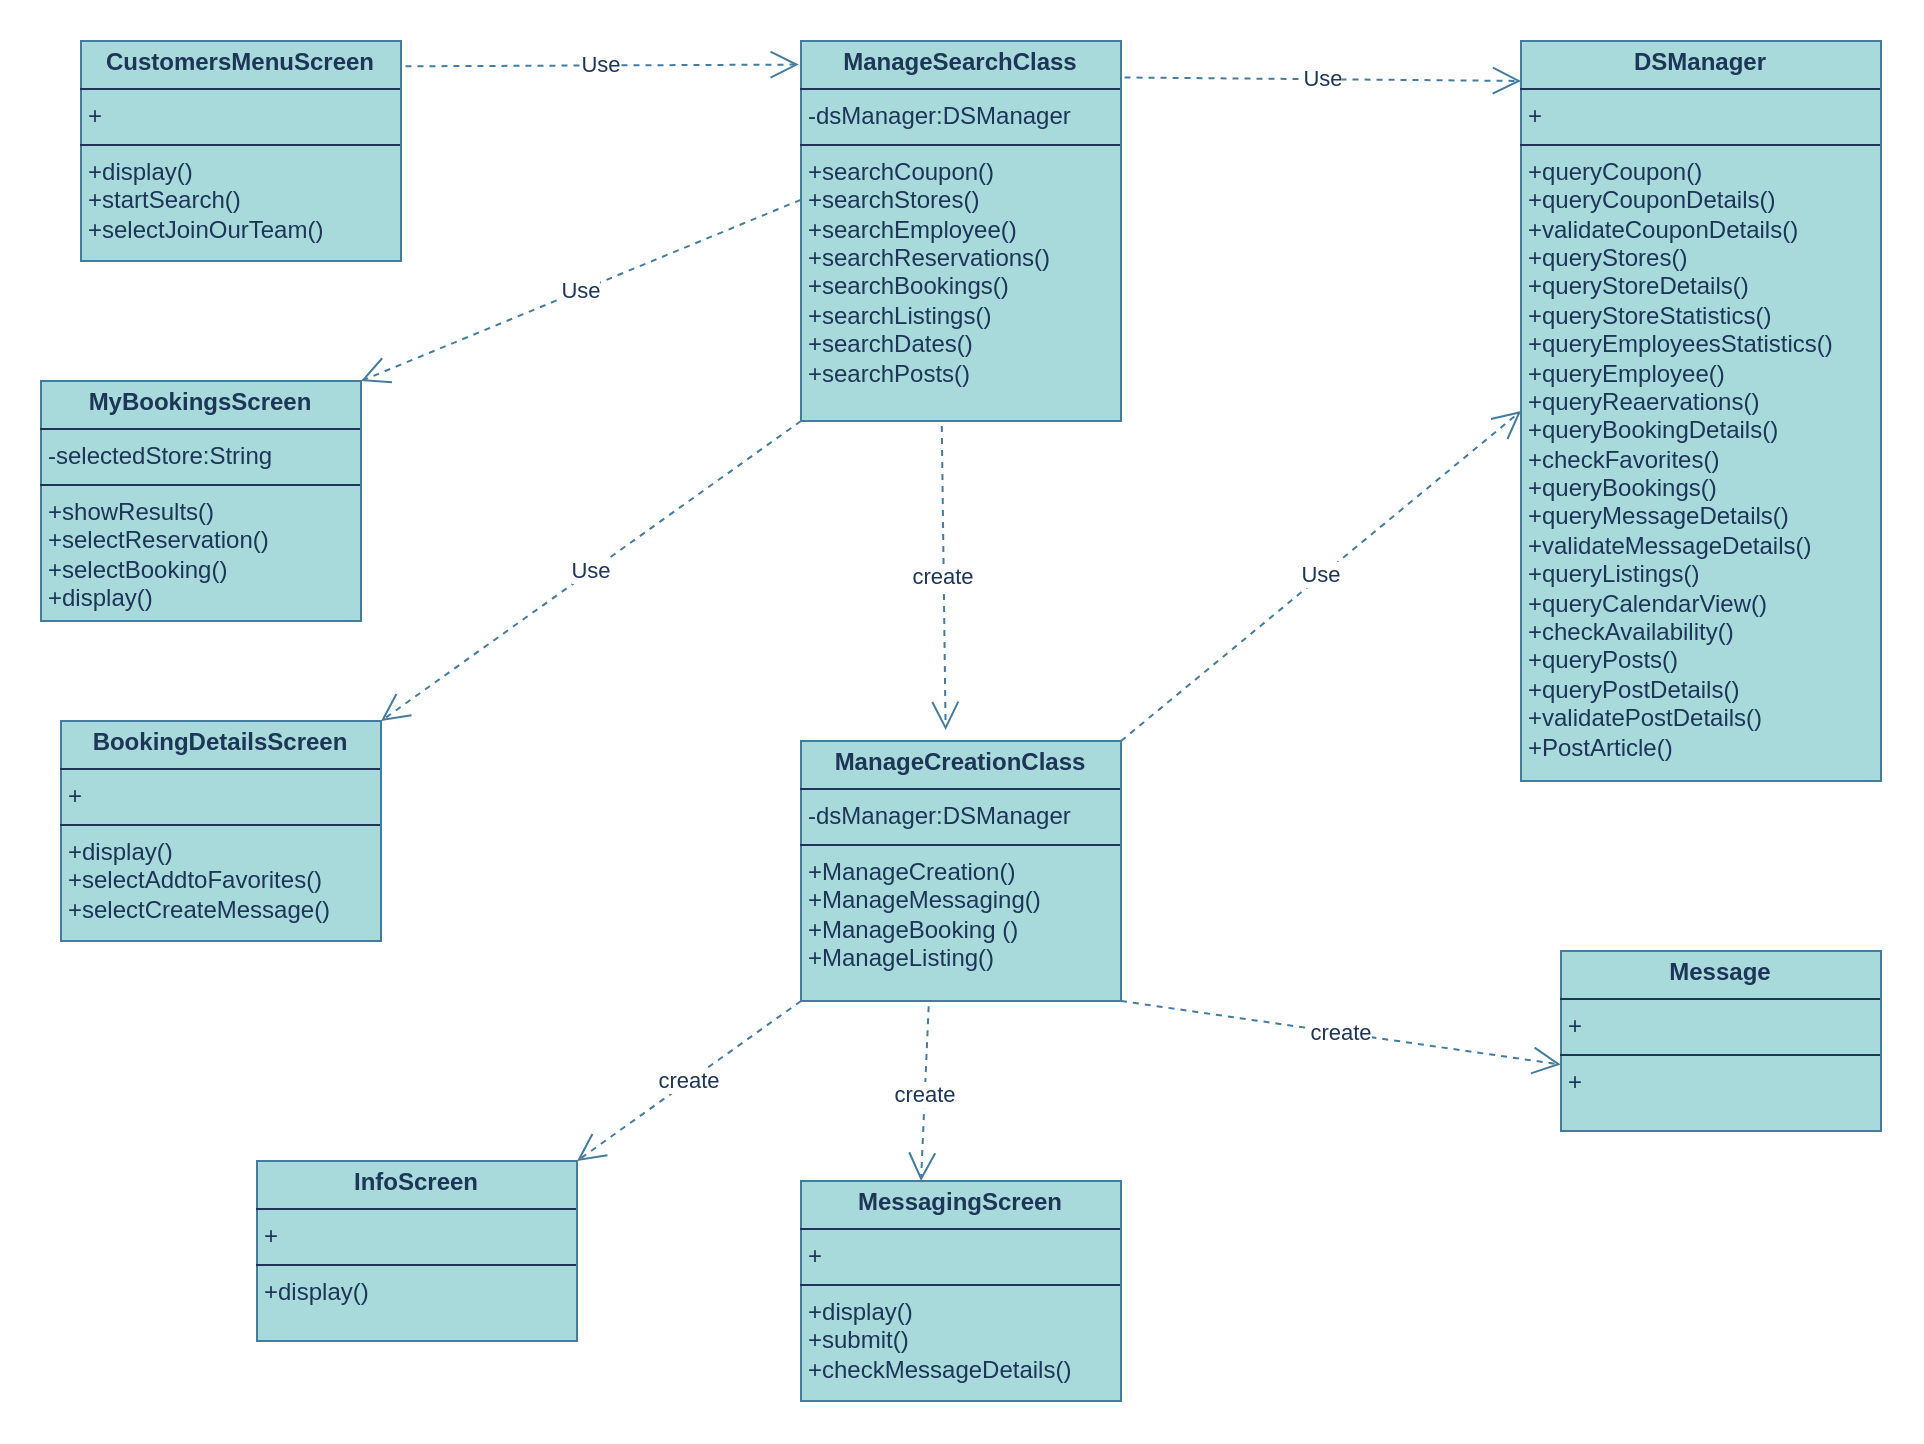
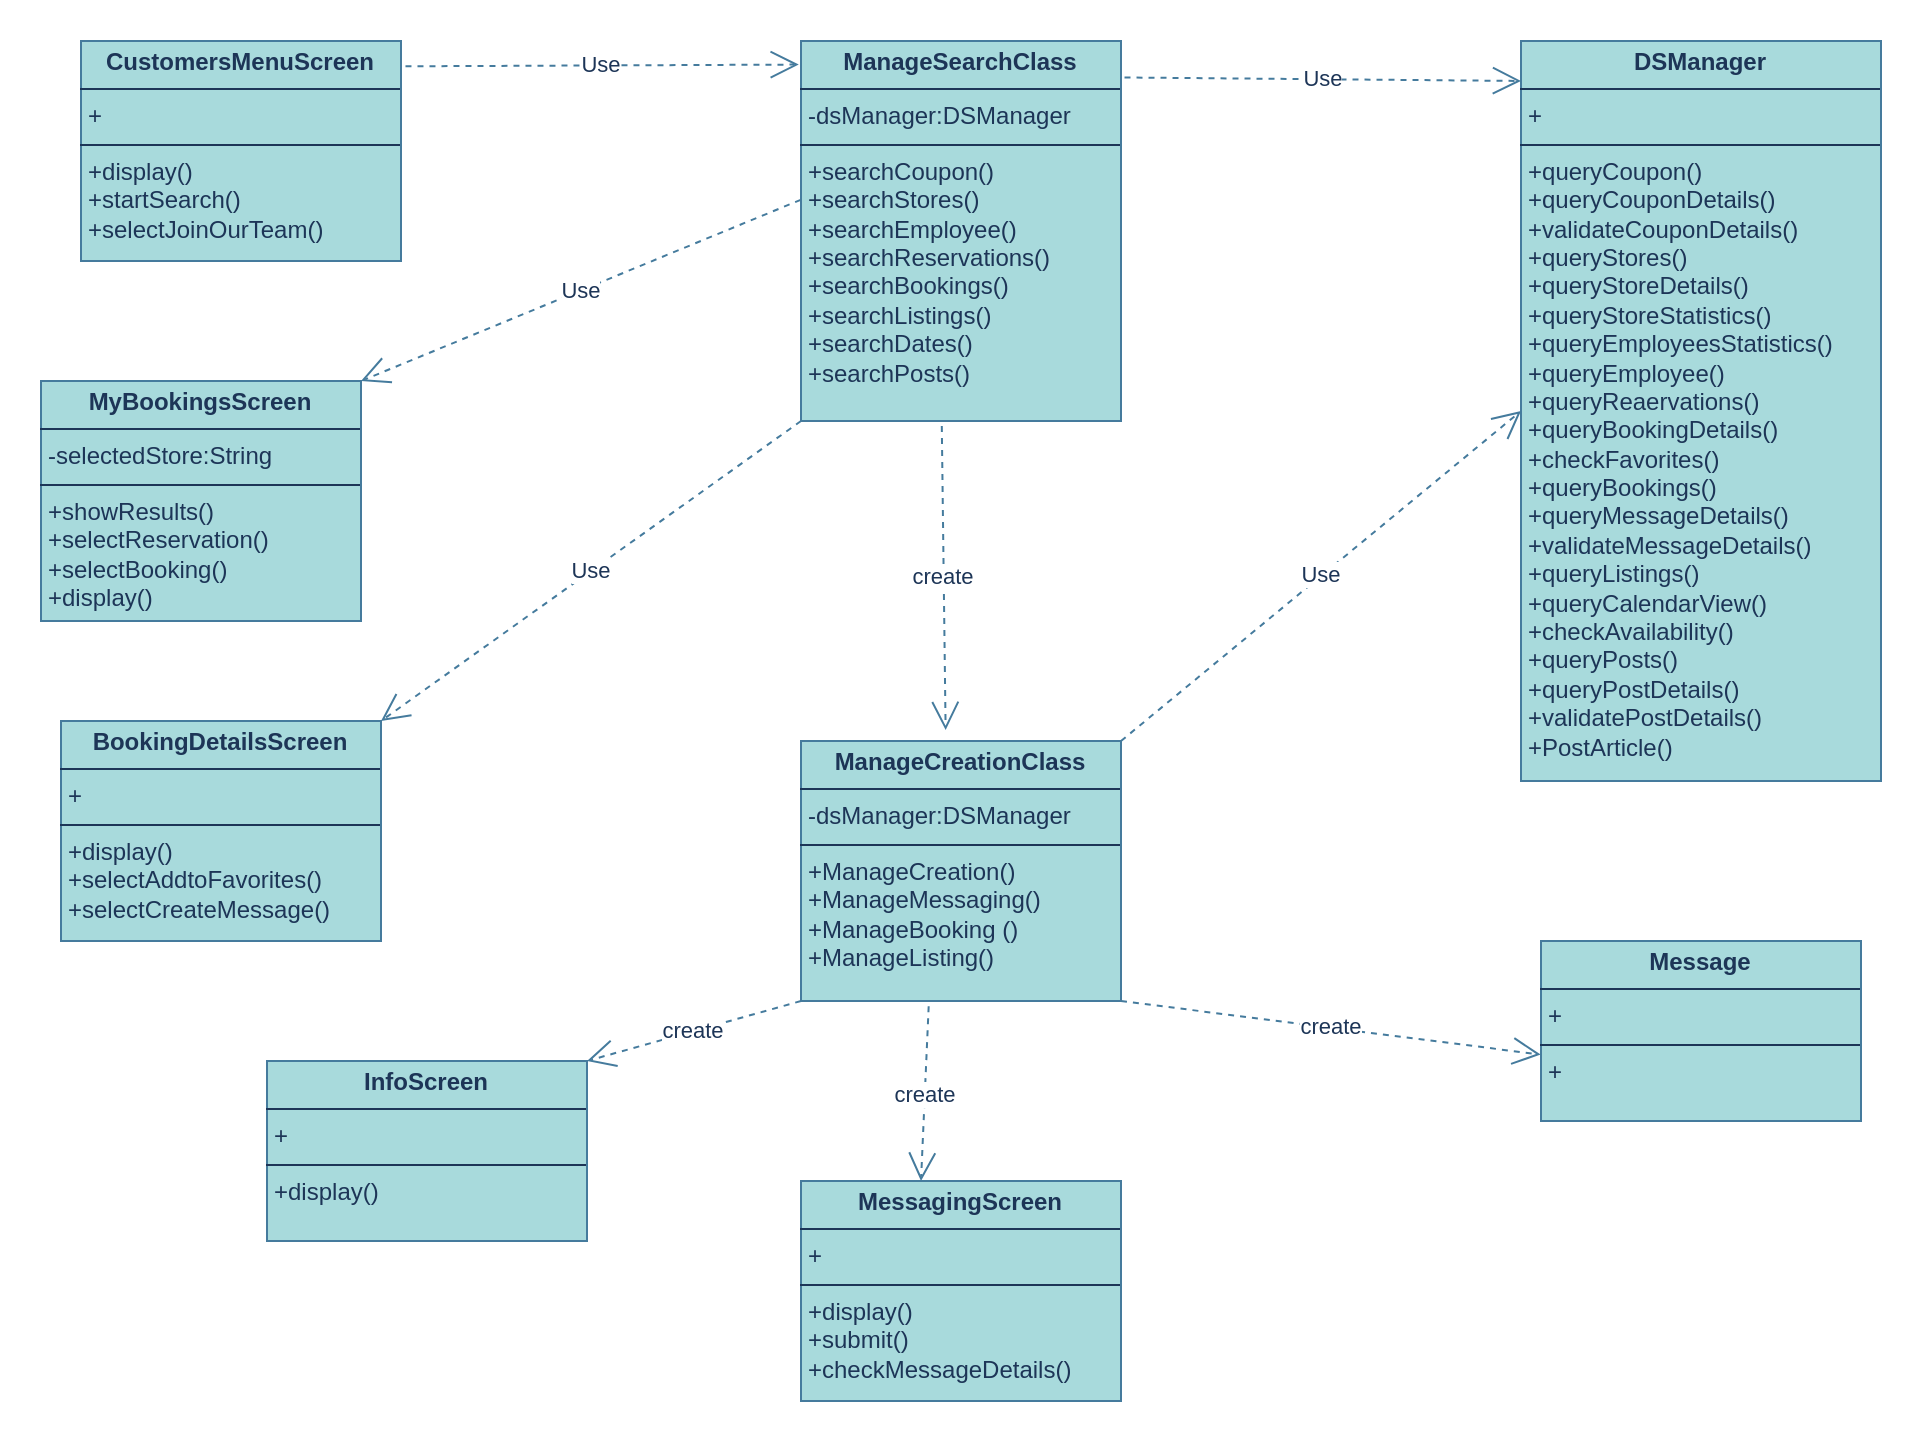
node "Message + +": moved (1721, 1041) -> (1701, 1031)
node "InfoScreen + +display()": moved (417, 1251) -> (427, 1151)
